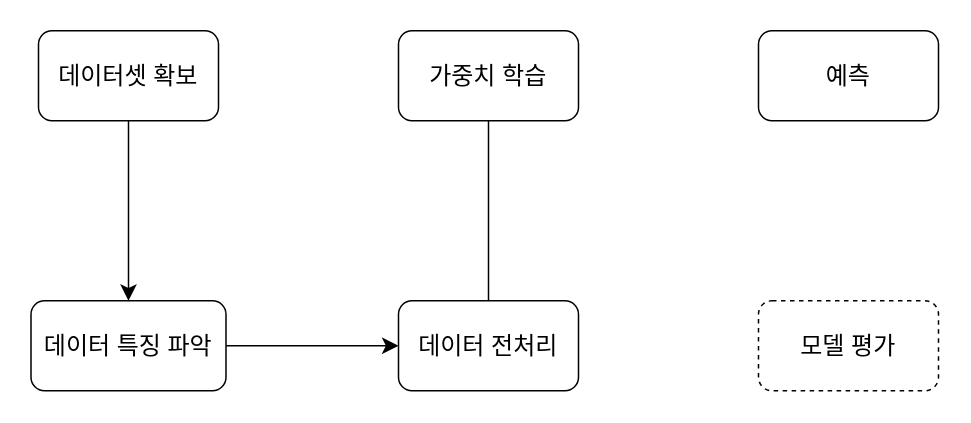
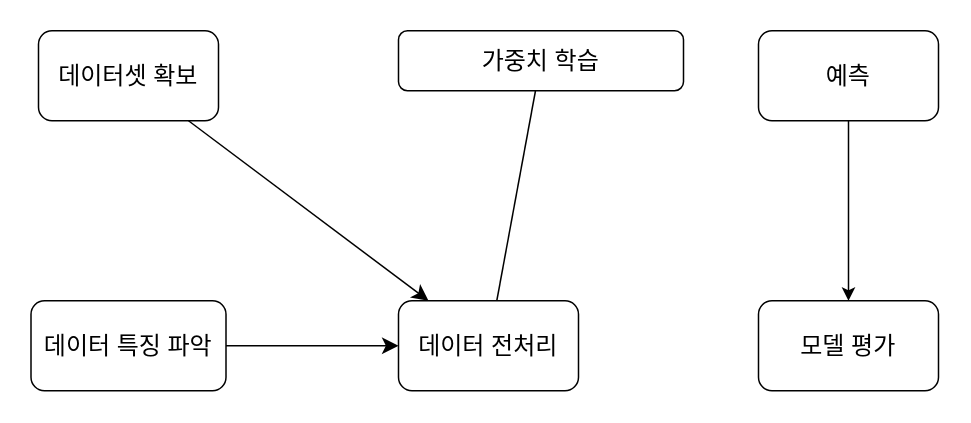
node "가중치 학습": size 180x90 -> 285x60
edge "데이터셋 확보" -> "데이터 특징 파악": now "데이터셋 확보" -> "데이터 전처리"
edge "예측" -> "모델 평가": added
node "모델 평가": style dashed -> solid
